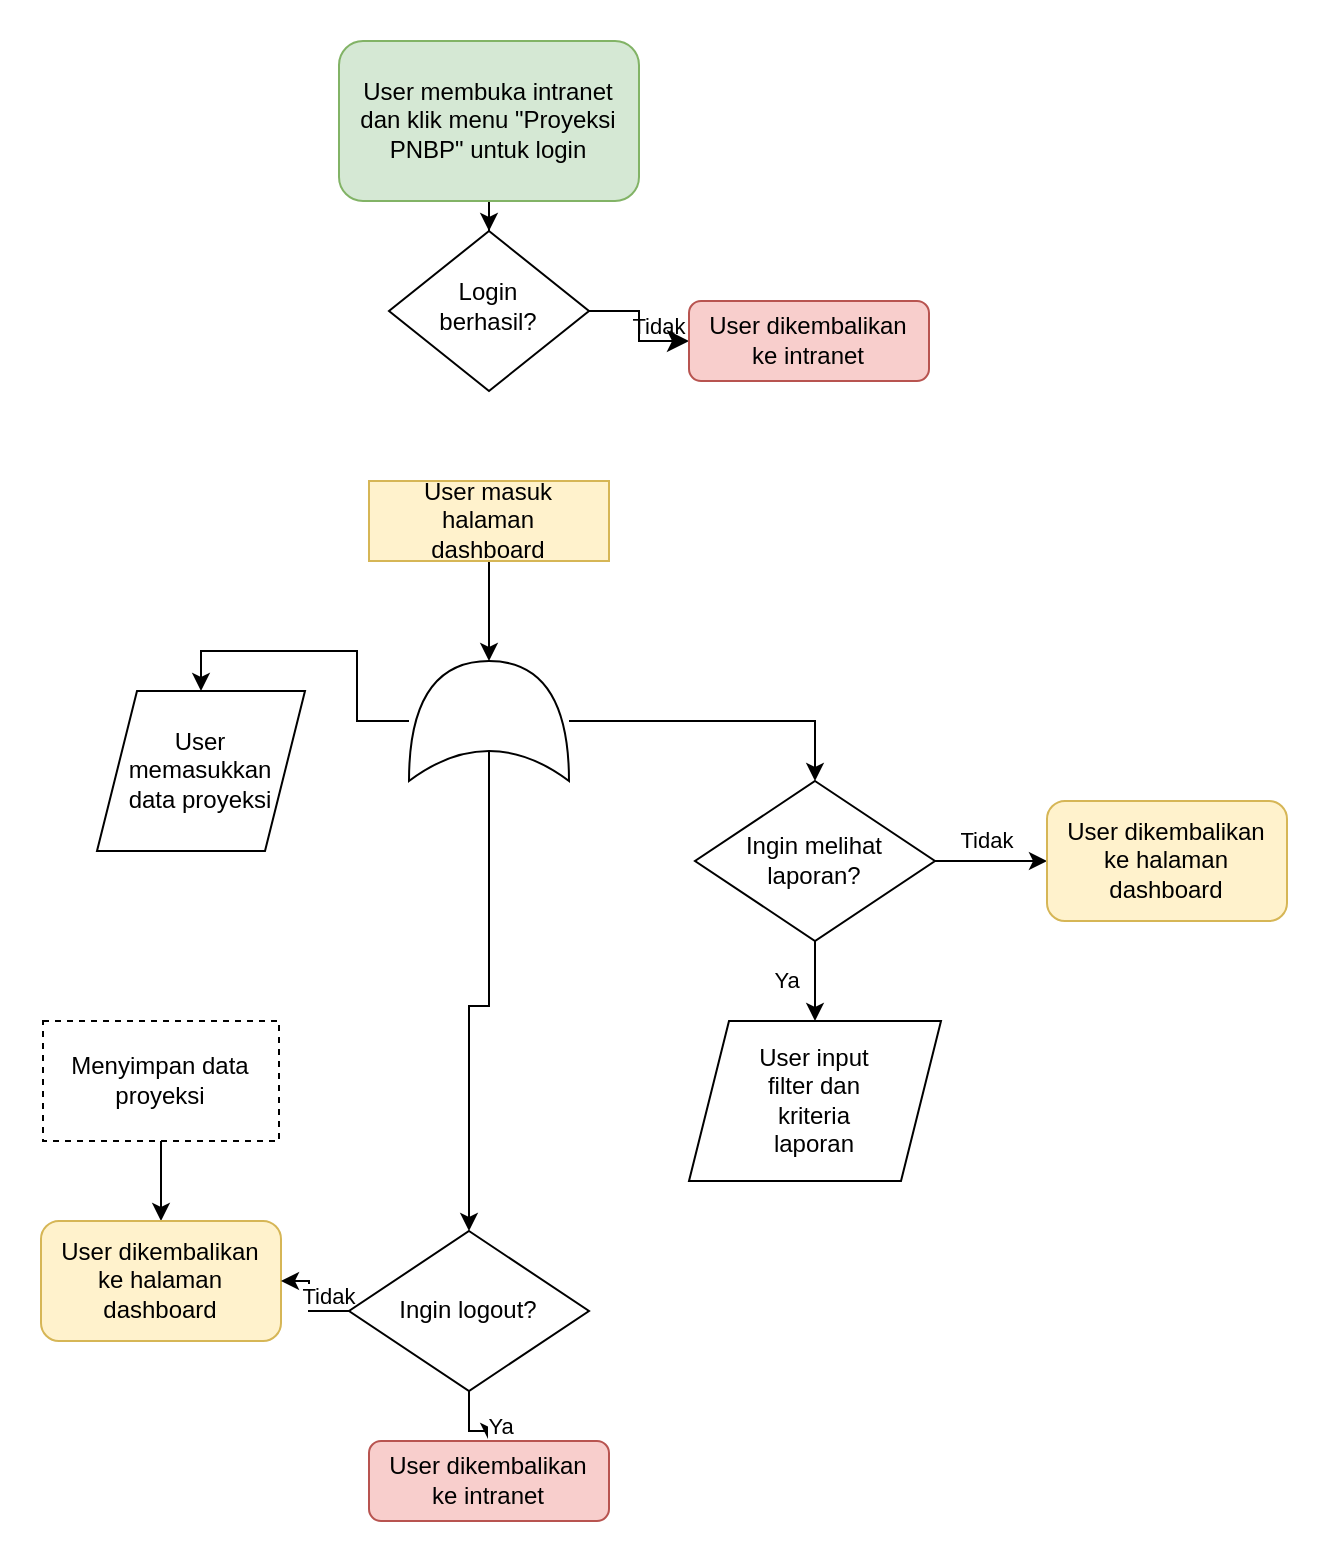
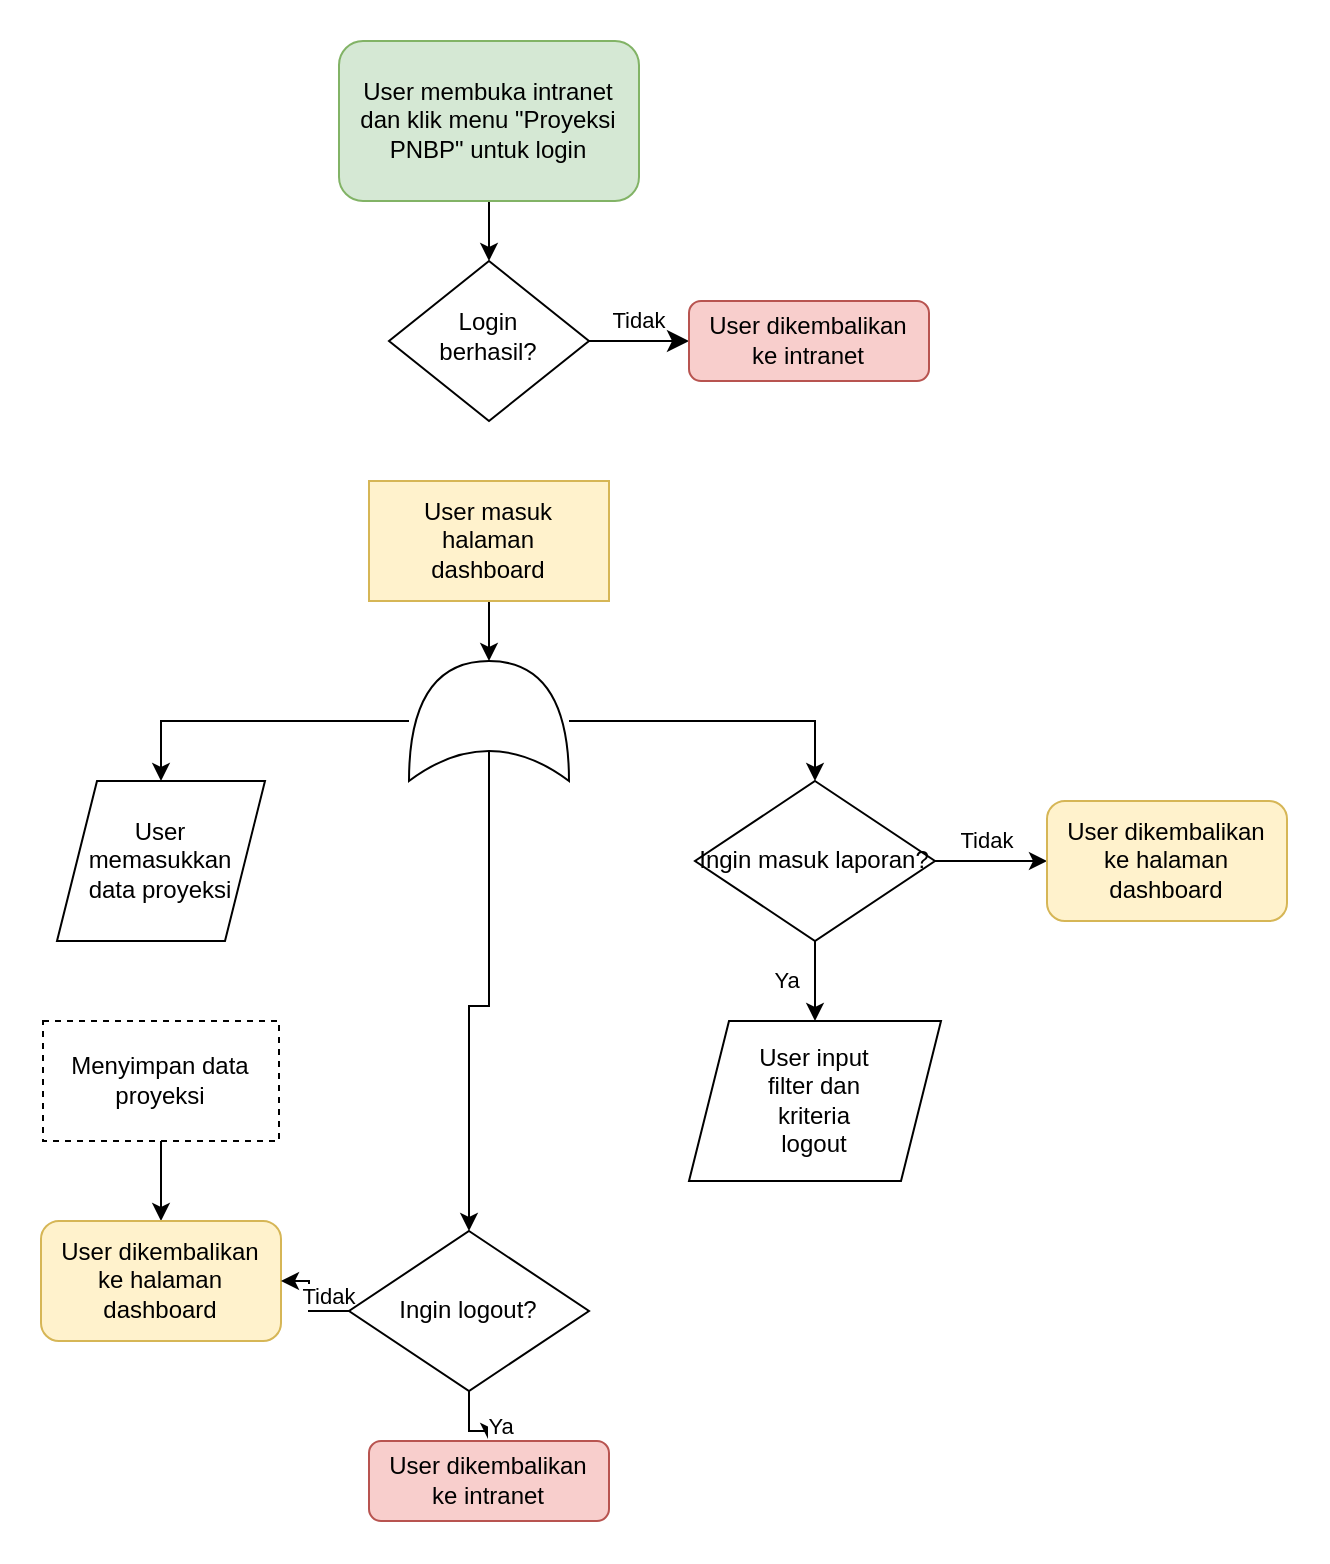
node "Login berhasil?": moved (489, 311) -> (489, 341)
node "User masuk halaman dashboard": size 240x80 -> 240x120
node "User memasukkan data proyeksi": moved (201, 771) -> (161, 861)
node "Ingin melihat laporan?": label "Ingin melihat laporan?" -> "Ingin masuk laporan?"
node "User input filter dan kriteria laporan": label "User input filter dan kriteria laporan" -> "User input filter dan kriteria logout"
